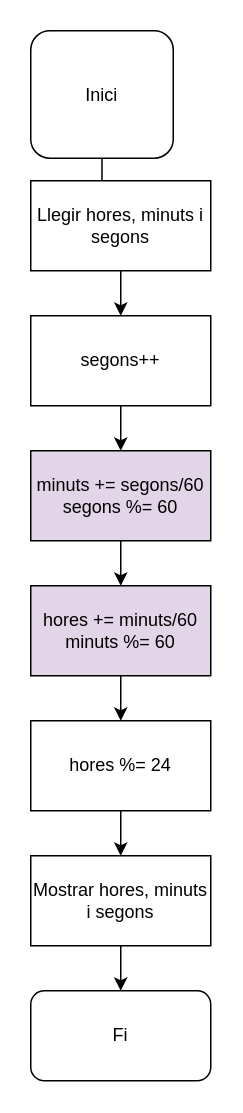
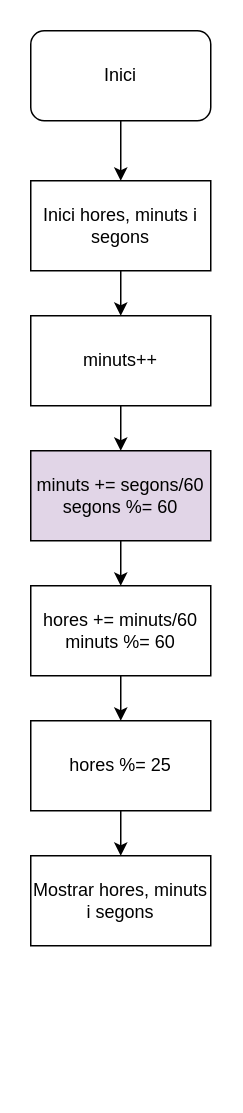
node "Inici": size 143x128 -> 180x90
node "Llegir hores, minuts i segons": label "Llegir hores, minuts i segons" -> "Inici hores, minuts i segons"
node "segons++": label "segons++" -> "minuts++"
node "hores += minuts/60 minuts %= 60": fillcolor #e1d5e7 -> #ffffff
node "hores %= 24": label "hores %= 24" -> "hores %= 25"
edge "Mostrar hores, minuts i segons" -> "Fi": removed
node "Fi": removed
